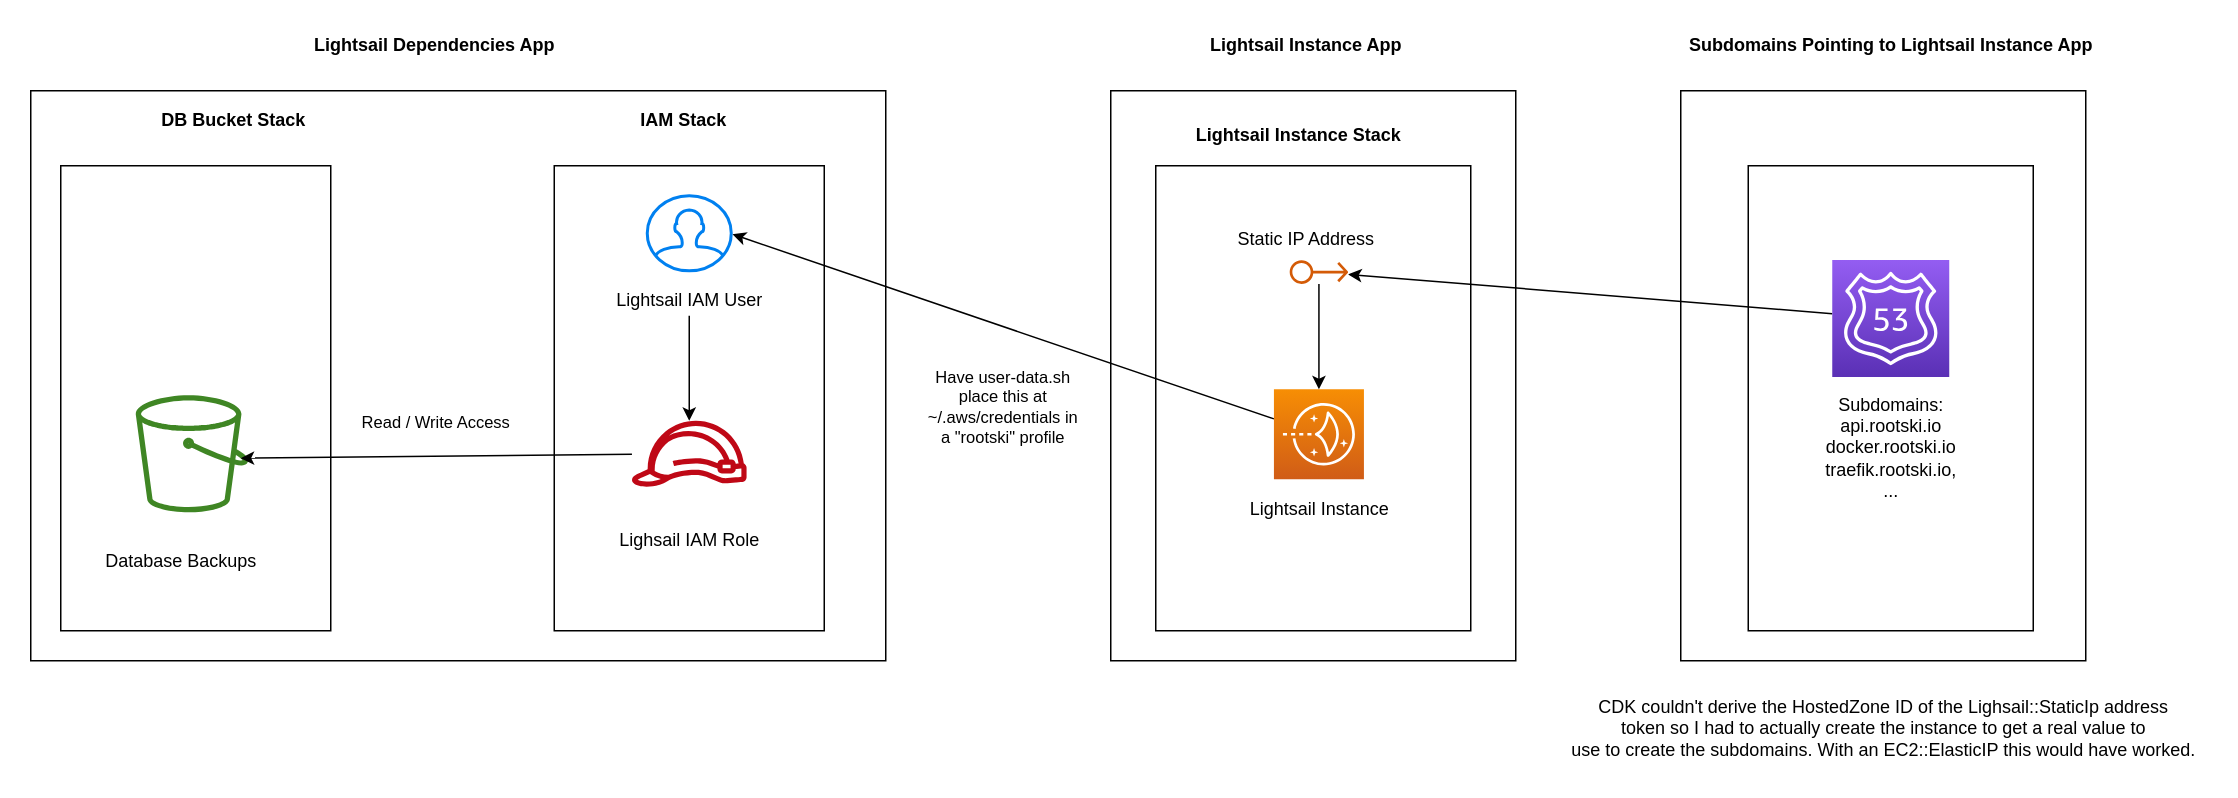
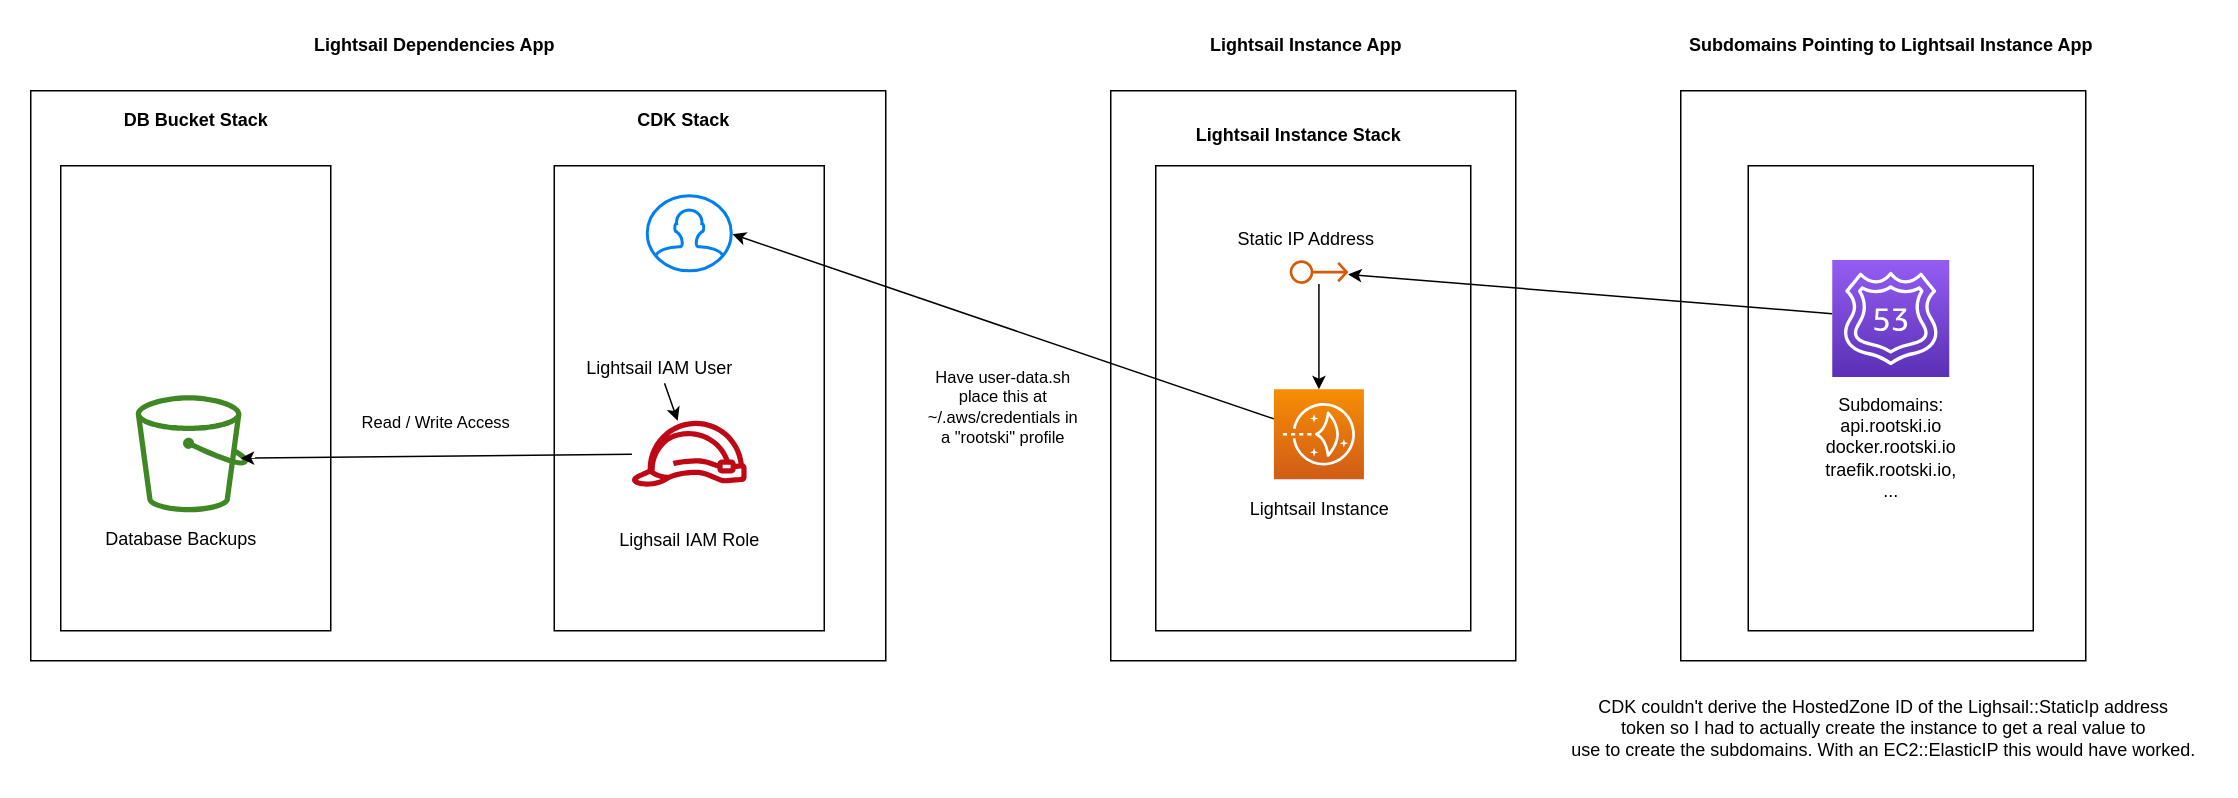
node "DB Bucket Stack": moved (233, 121) -> (196, 121)
node "IAM Stack": label "IAM Stack" -> "CDK Stack"
node "Lightsail IAM User": moved (689, 301) -> (659, 368)
node "Database Backups": moved (181, 562) -> (181, 539)
